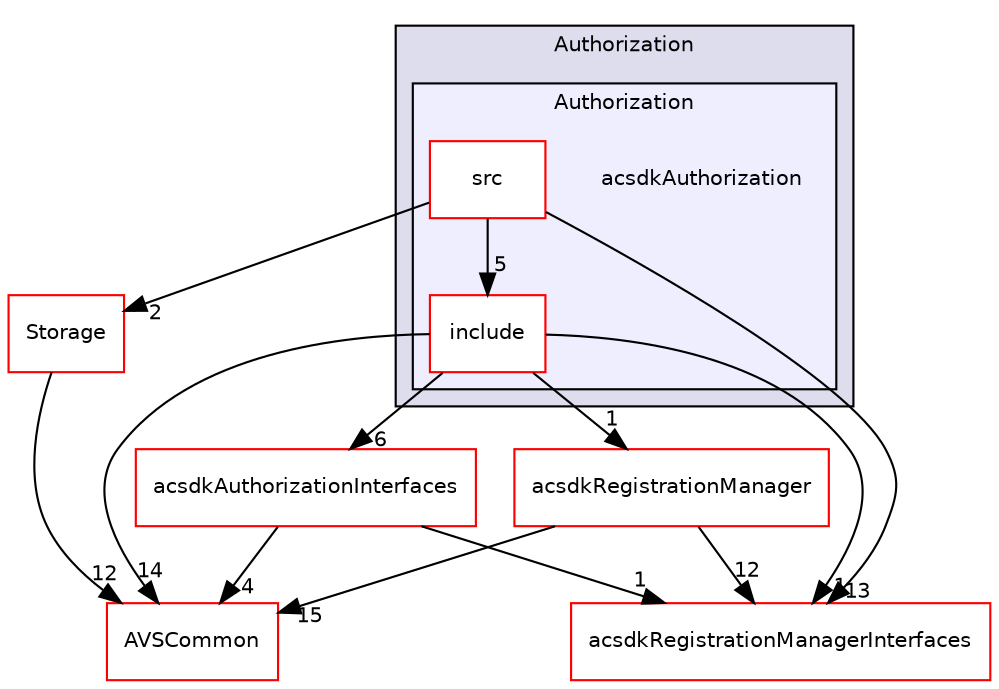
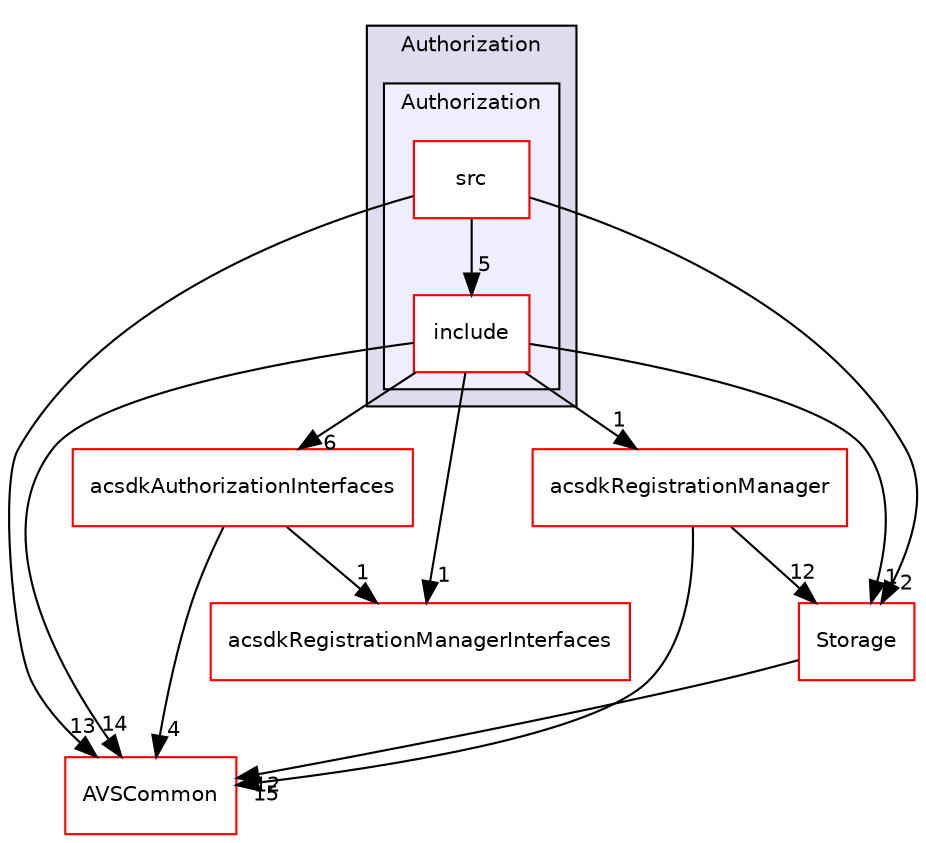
node "acsdkAuthorization": removed
edge "src" -> "acsdkRegistrationManagerInterfaces": now "src" -> "AVSCommon"
edge "include" -> "Storage": added
edge "acsdkRegistrationManager" -> "acsdkRegistrationManagerInterfaces": now "acsdkRegistrationManager" -> "Storage"
